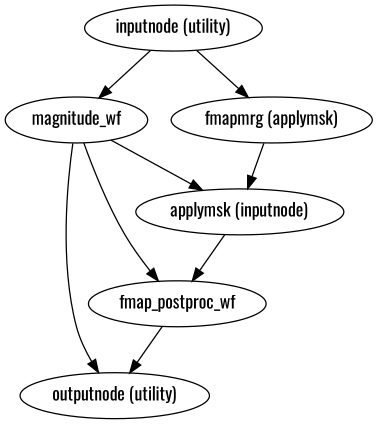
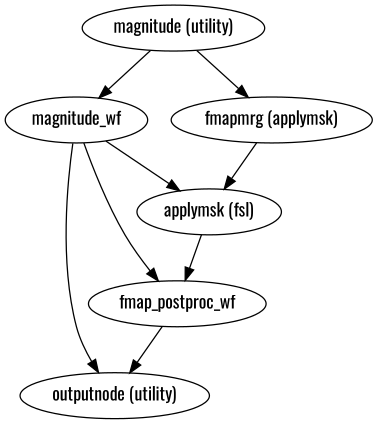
node "inputnode (utility)": label "inputnode (utility)" -> "magnitude (utility)"
node "applymsk (inputnode)": label "applymsk (inputnode)" -> "applymsk (fsl)"
